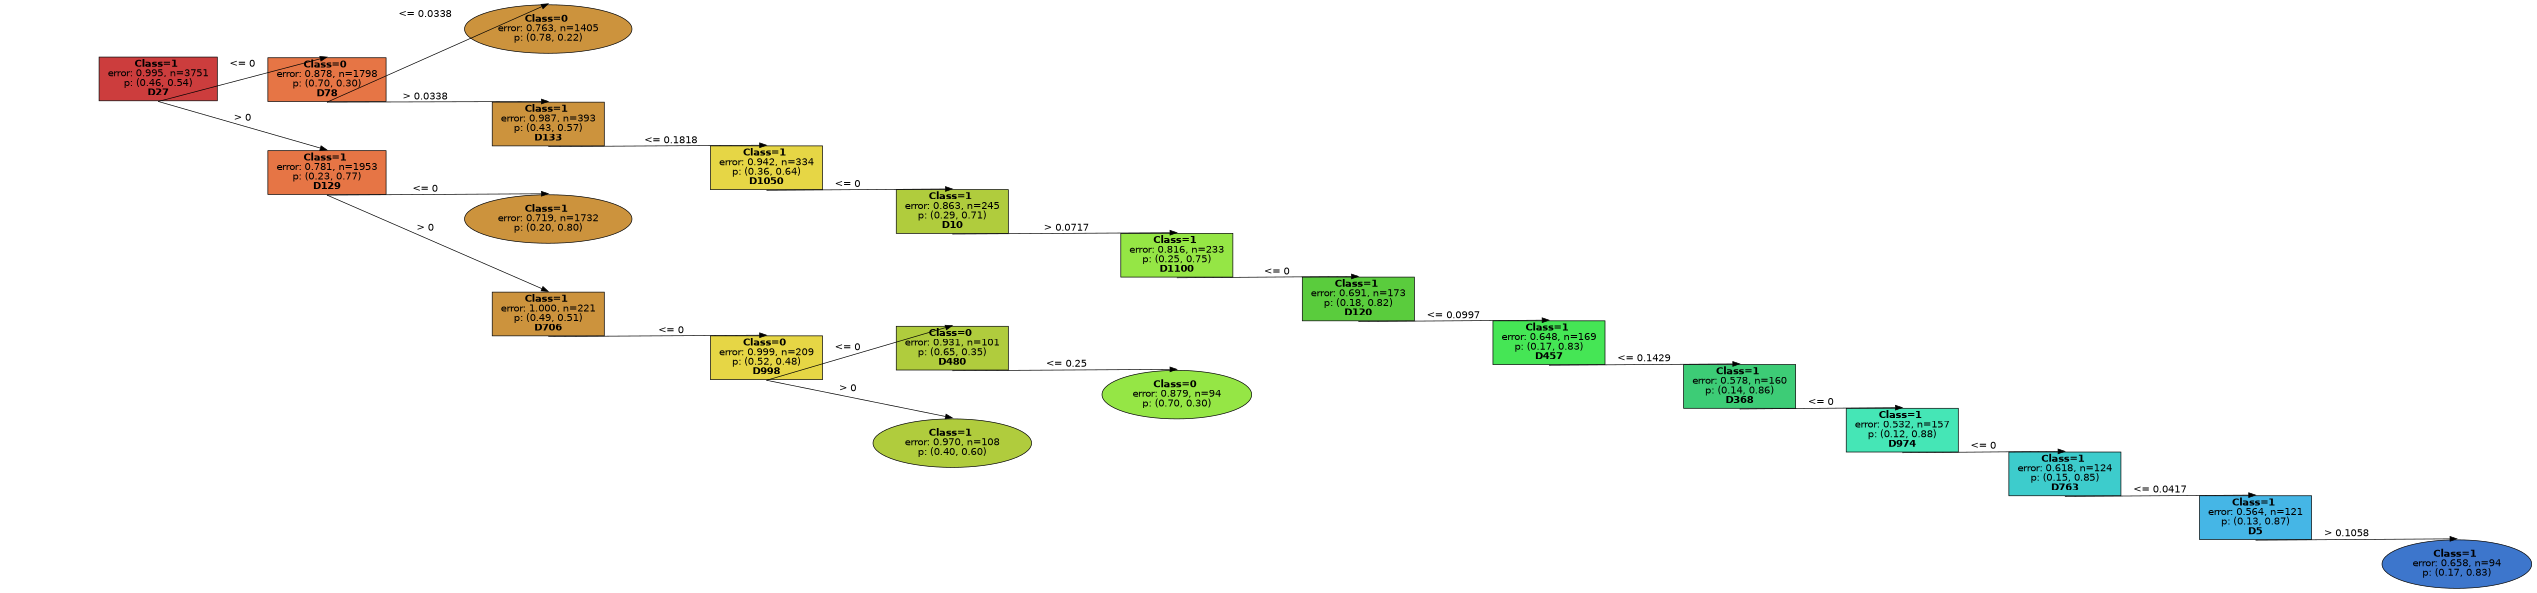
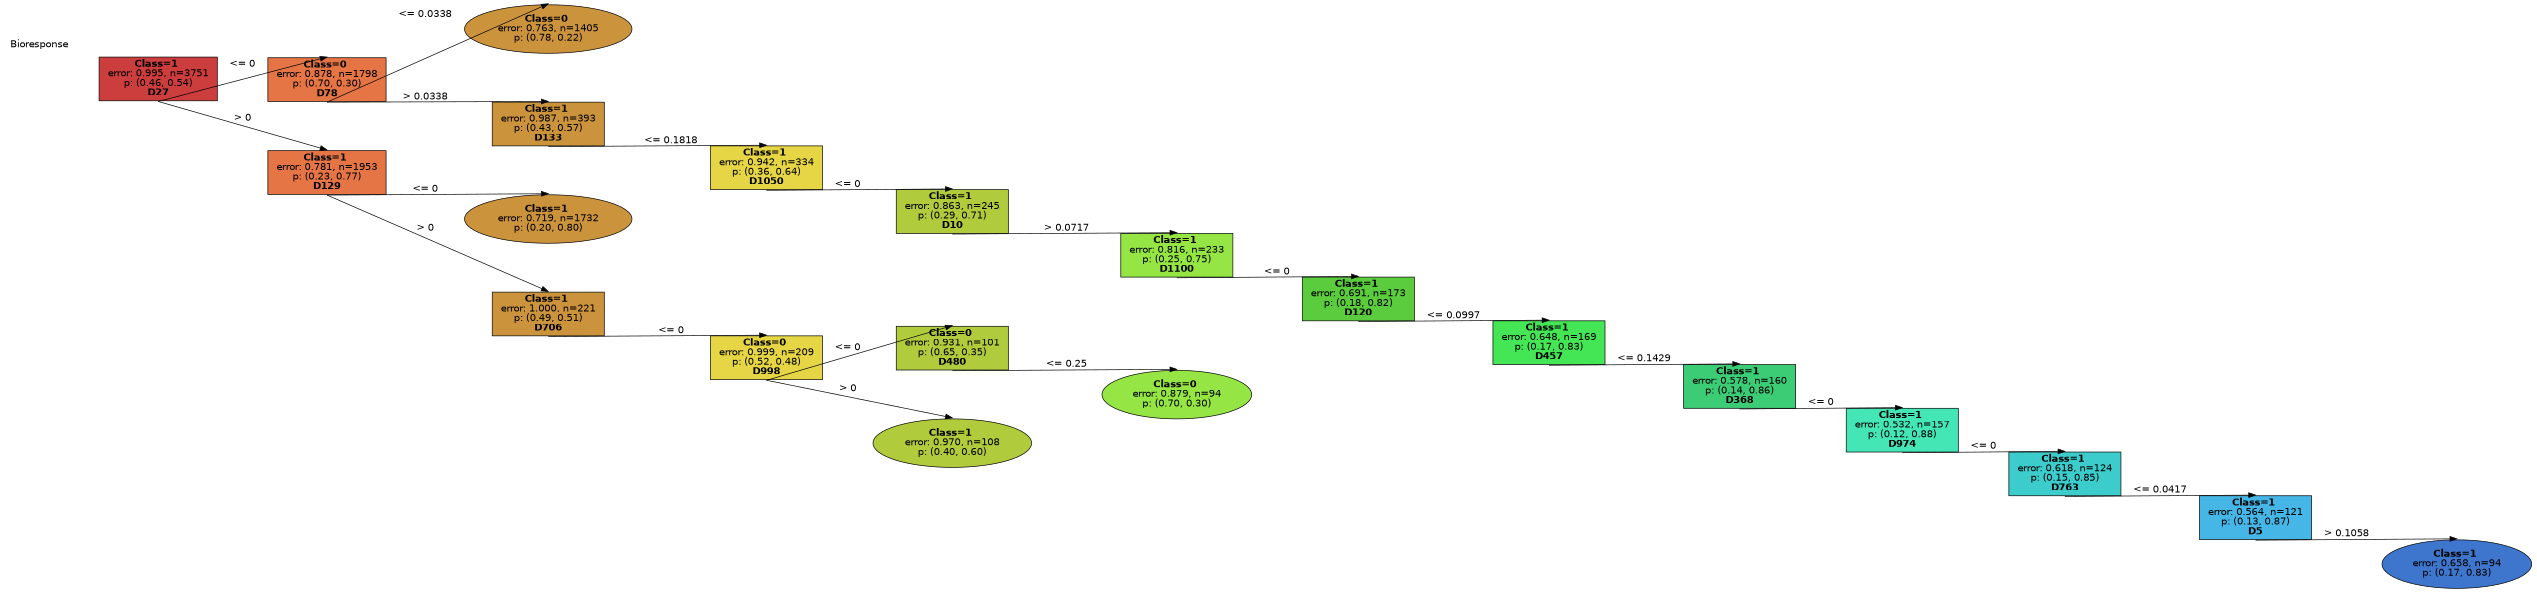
node "Bioresponse": added
